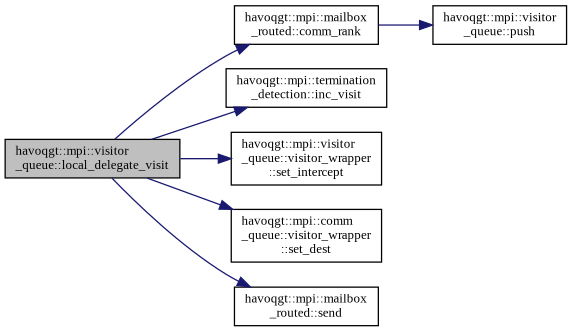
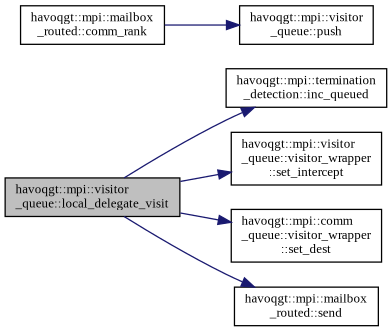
node "havoqgt::mpi::termination _detection::inc_visit": label "havoqgt::mpi::termination _detection::inc_visit" -> "havoqgt::mpi::termination _detection::inc_queued"
edge "havoqgt::mpi::visitor _queue::local_delegate_visit" -> "havoqgt::mpi::mailbox _routed::comm_rank": removed
